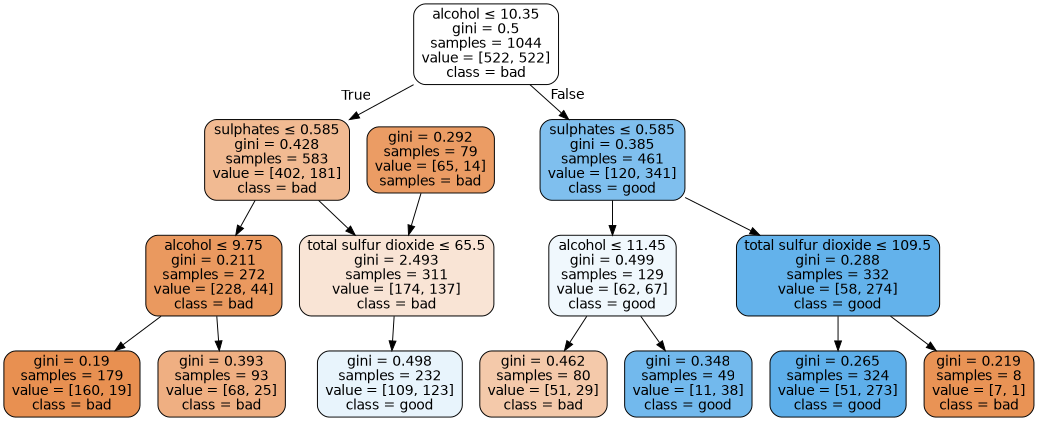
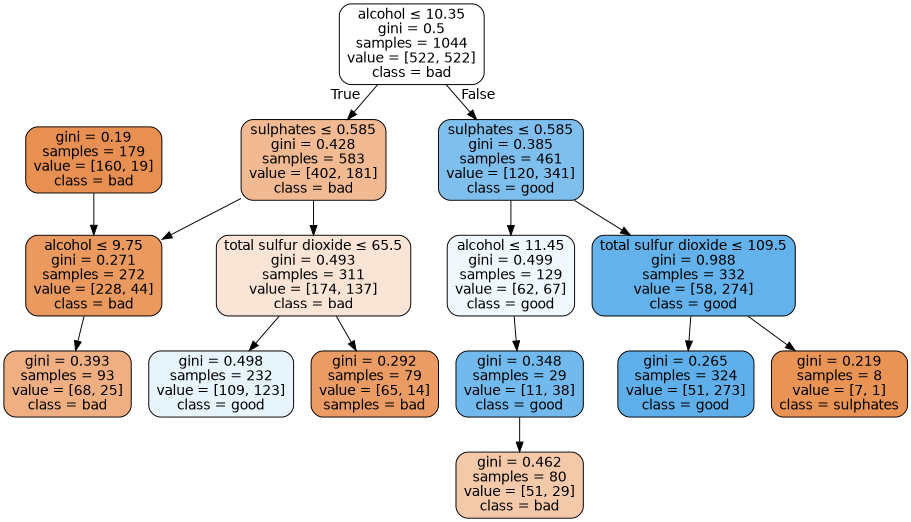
edge "gini = 0.292" -> "total sulfur dioxide ≤ 65.5": reversed
node "alcohol ≤ 9.75": text "gini = 0.211" -> "gini = 0.271"
node "total sulfur dioxide ≤ 65.5": text "gini = 2.493" -> "gini = 0.493"
node "total sulfur dioxide ≤ 109.5": text "gini = 0.288" -> "gini = 0.988"
edge "alcohol ≤ 11.45" -> "gini = 0.462": now "gini = 0.348" -> "gini = 0.462"
edge "alcohol ≤ 9.75" -> "gini = 0.19": reversed
node "gini = 0.348": text "samples = 49" -> "samples = 29"
node "gini = 0.219": text "class = bad" -> "class = sulphates"
